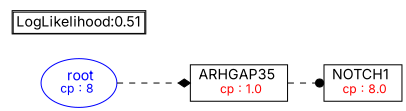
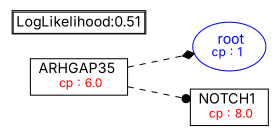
edge "root" -> "ARHGAP35": reversed
node "root": text "cp : 8" -> "cp : 1"
node "ARHGAP35": text "cp : 1.0" -> "cp : 6.0"
